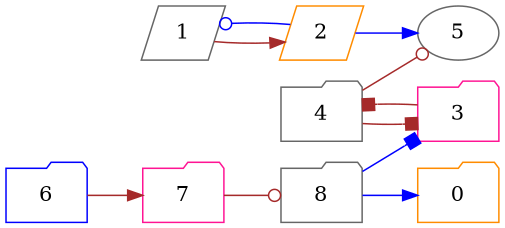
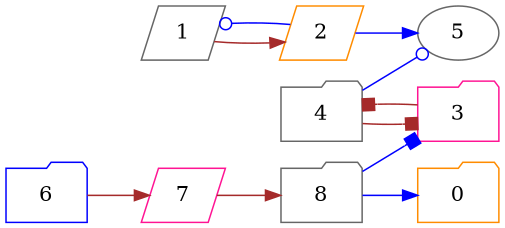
edge "4" -> "5": color brown -> blue
node "7": shape folder -> parallelogram
edge "7" -> "8": arrowhead odot -> normal
